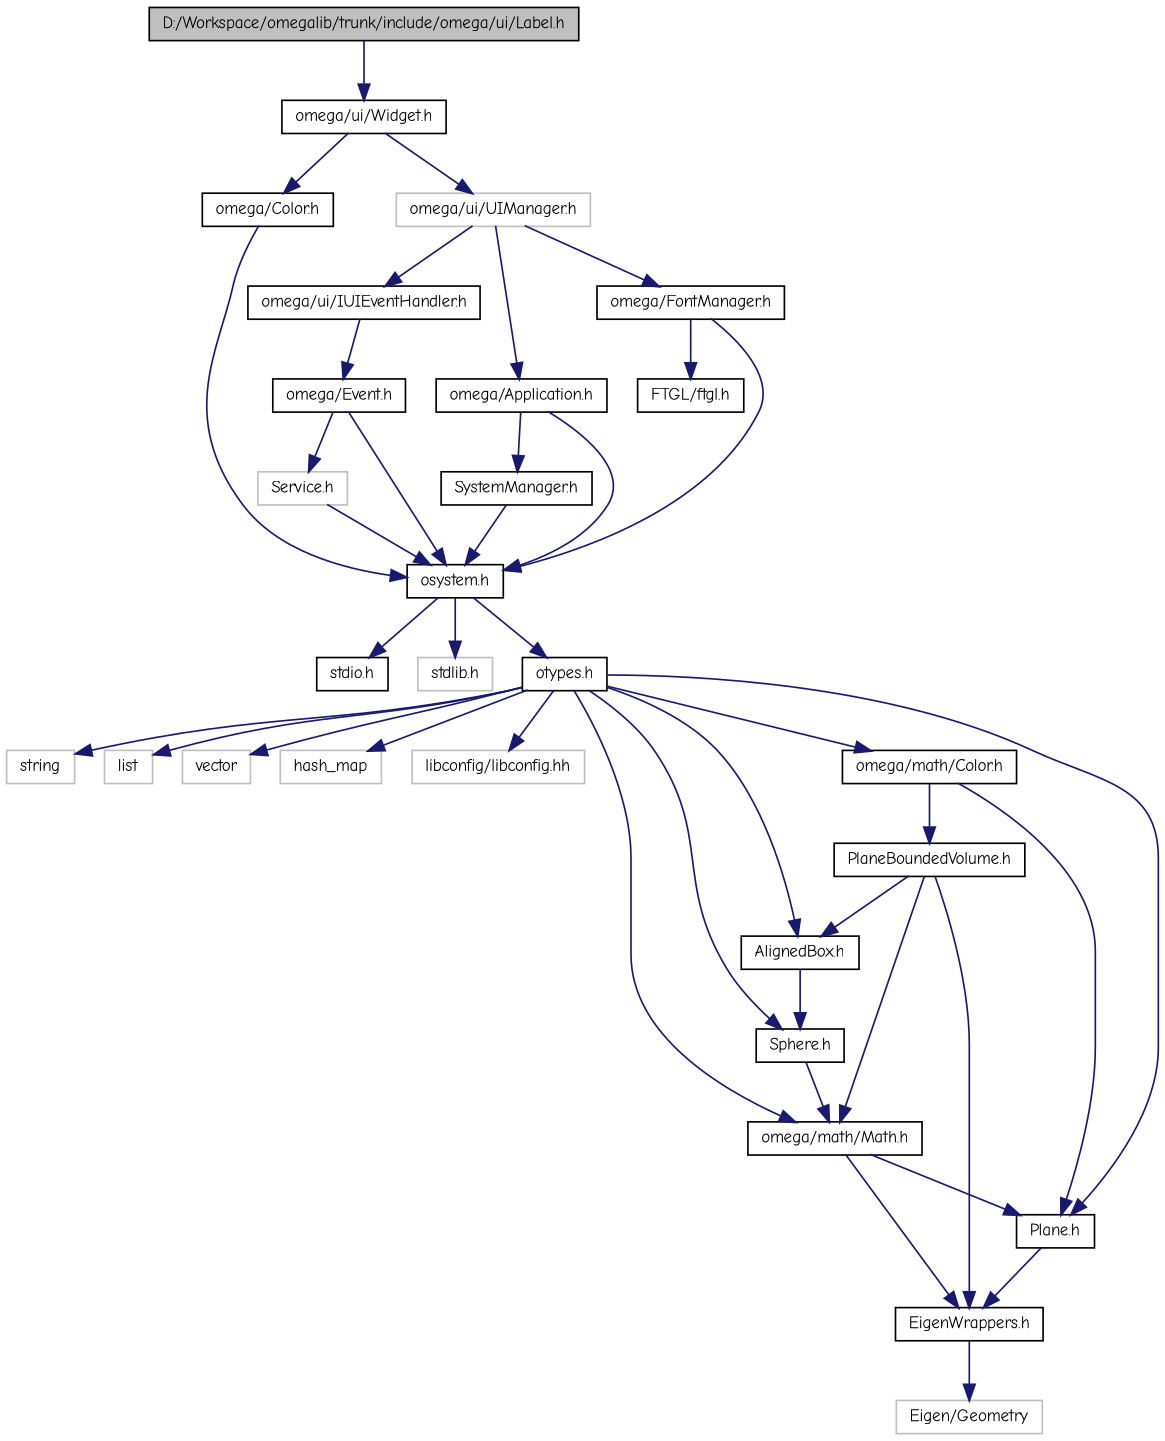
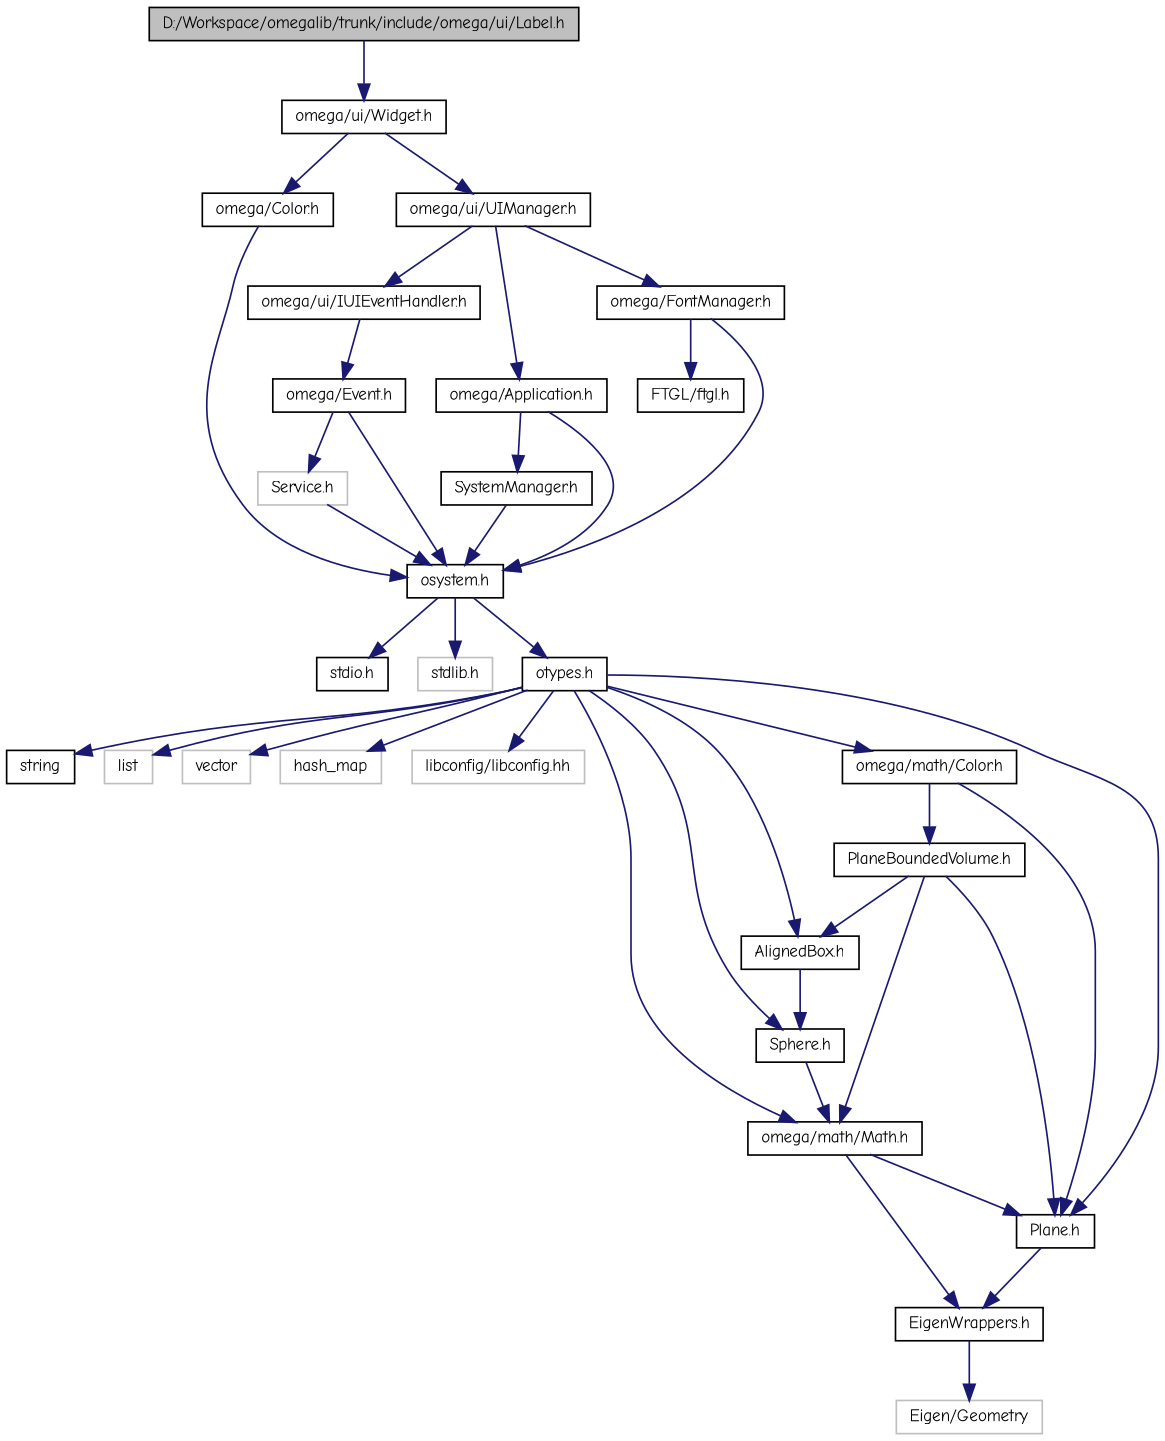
node "omega/ui/UIManager.h": color grey75 -> black
node "string": color grey75 -> black
edge "PlaneBoundedVolume.h" -> "EigenWrappers.h": now "PlaneBoundedVolume.h" -> "Plane.h"
